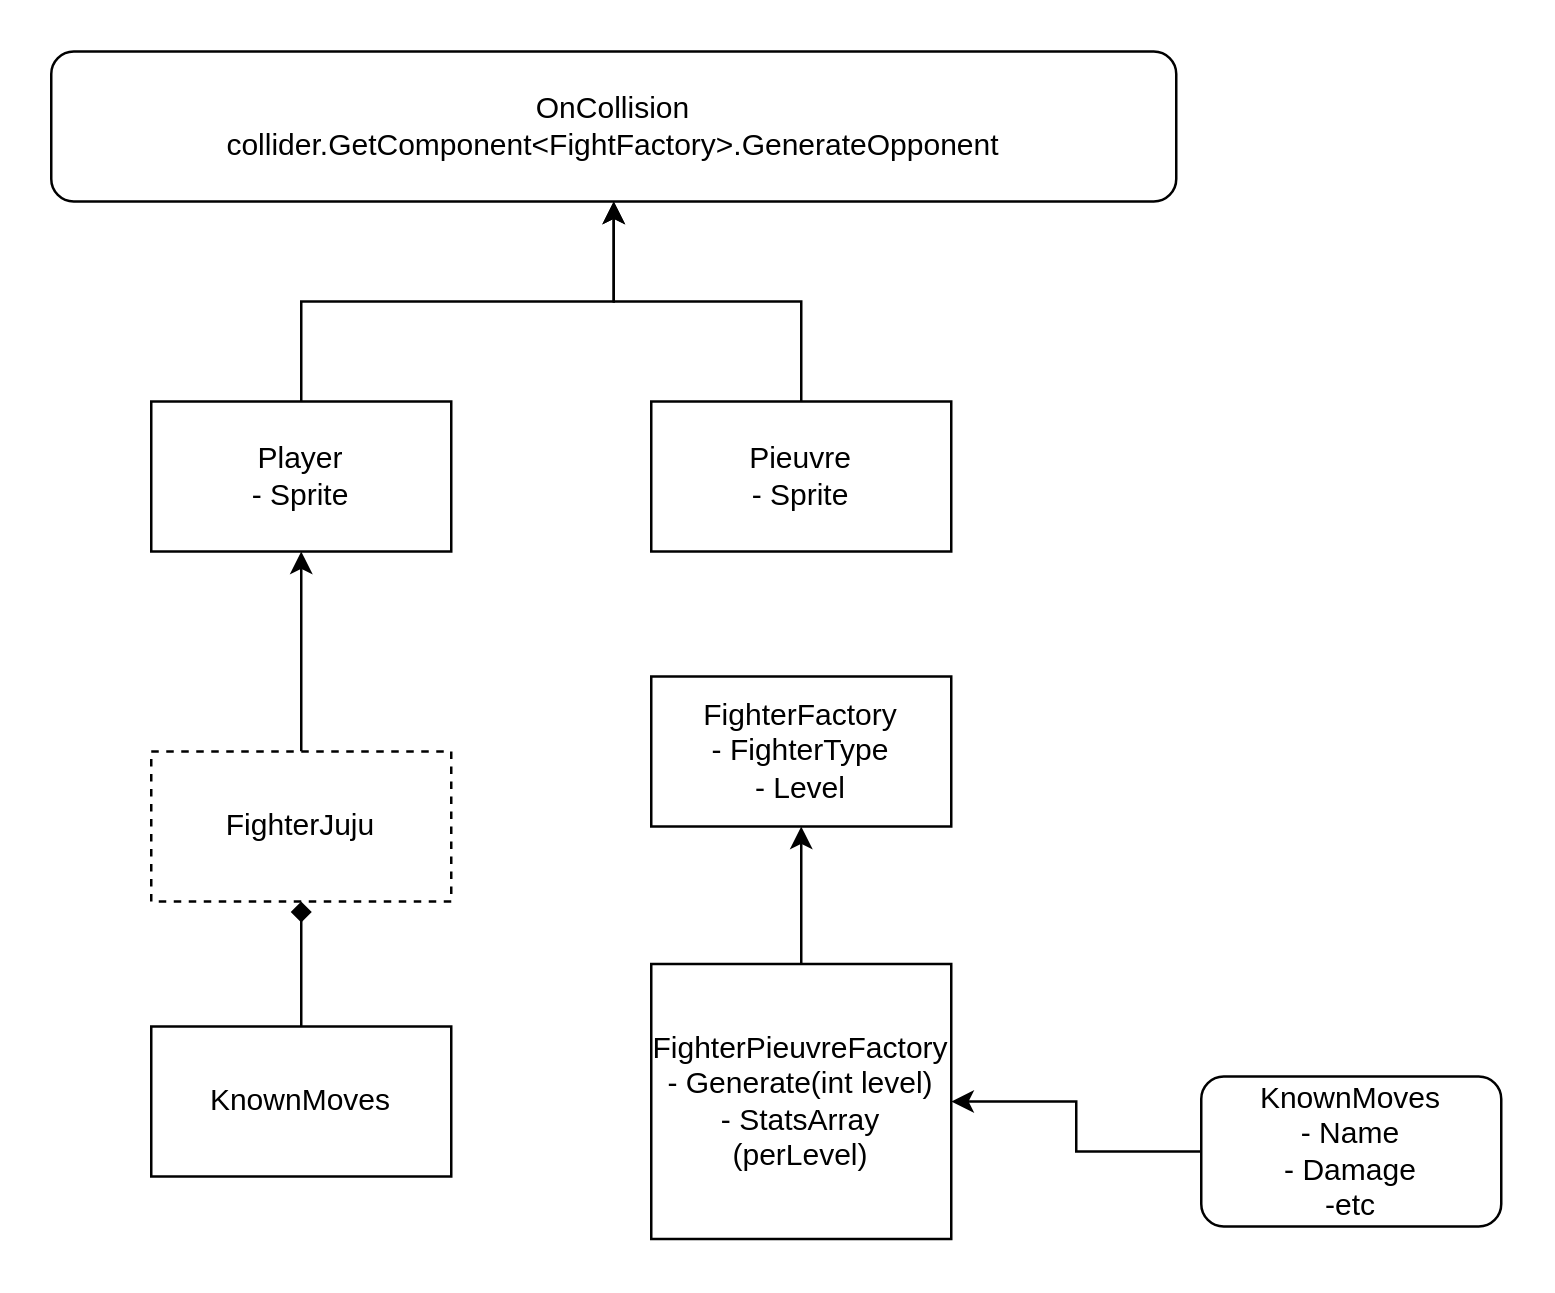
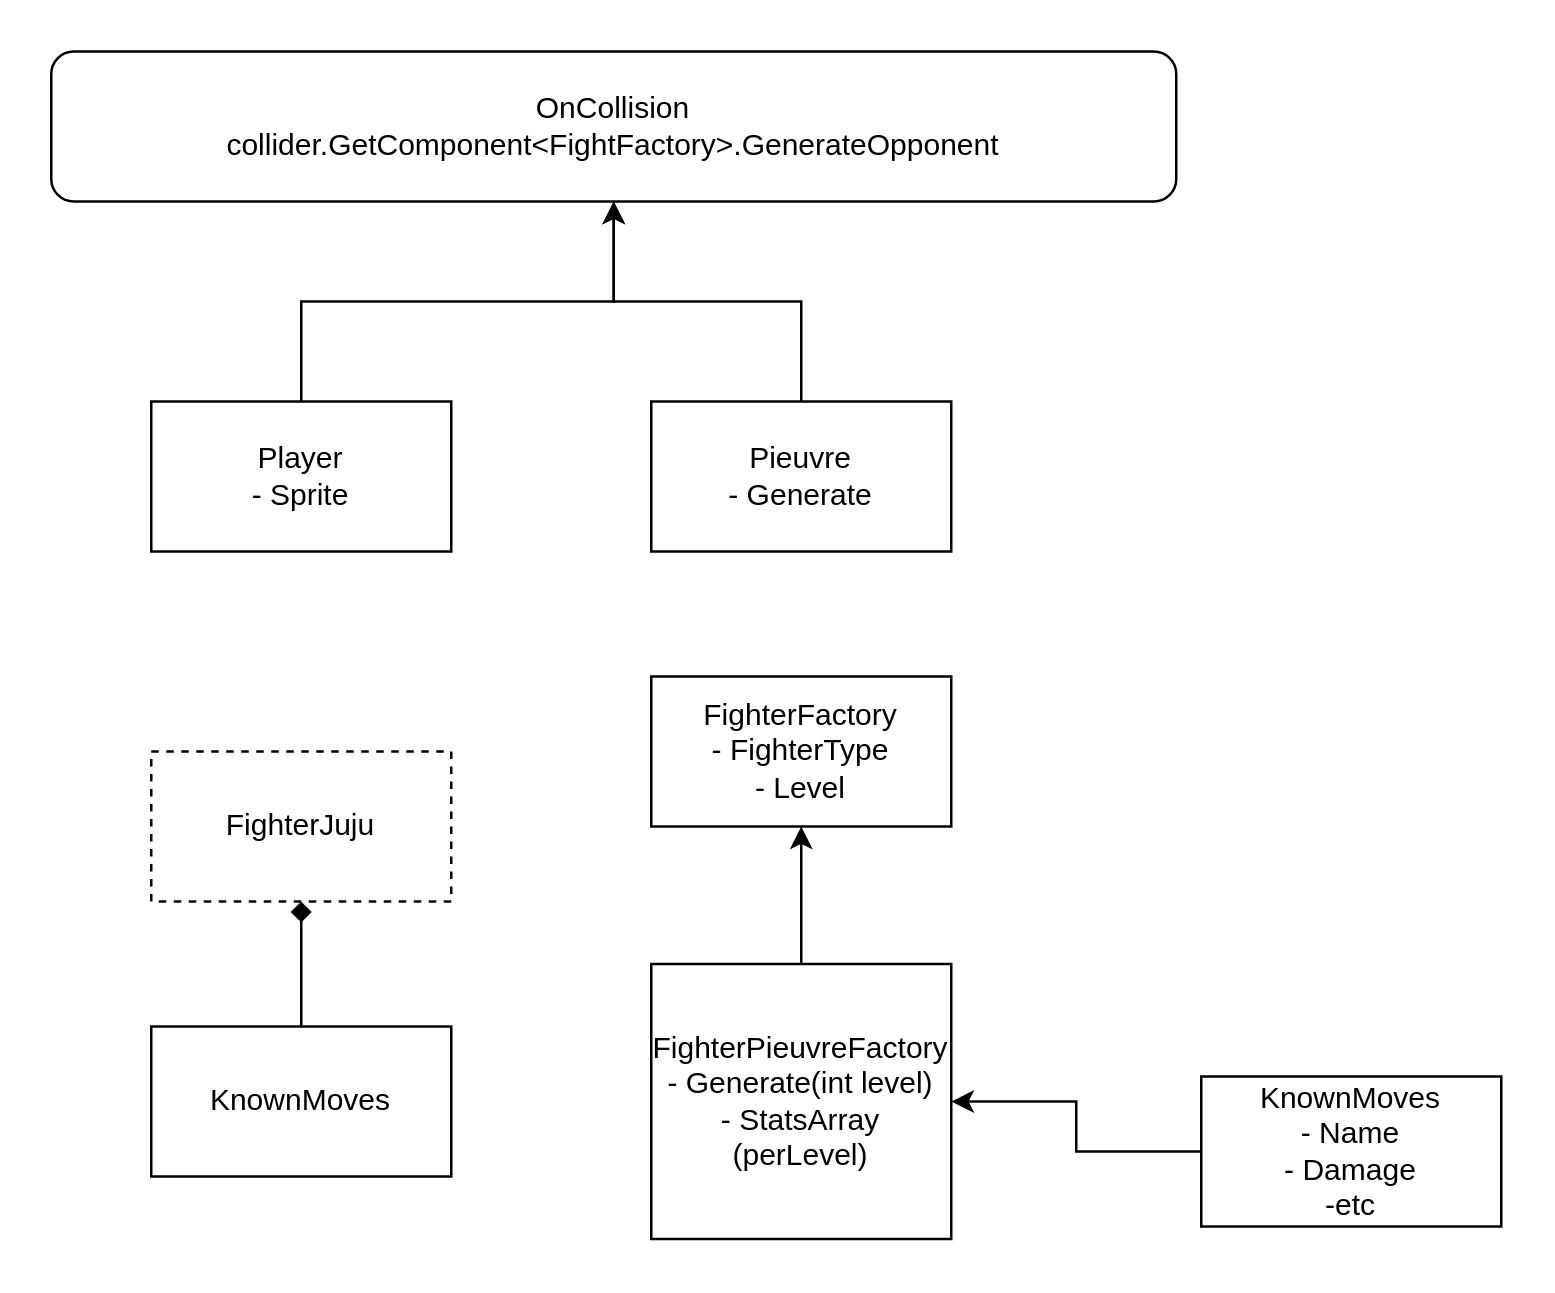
node "Pieuvre - Sprite": label "Pieuvre - Sprite" -> "Pieuvre - Generate"
edge "FighterJuju" -> "Player - Sprite": removed
node "KnownMoves - Name - Damage -etc": shape rounded rectangle -> rectangle
